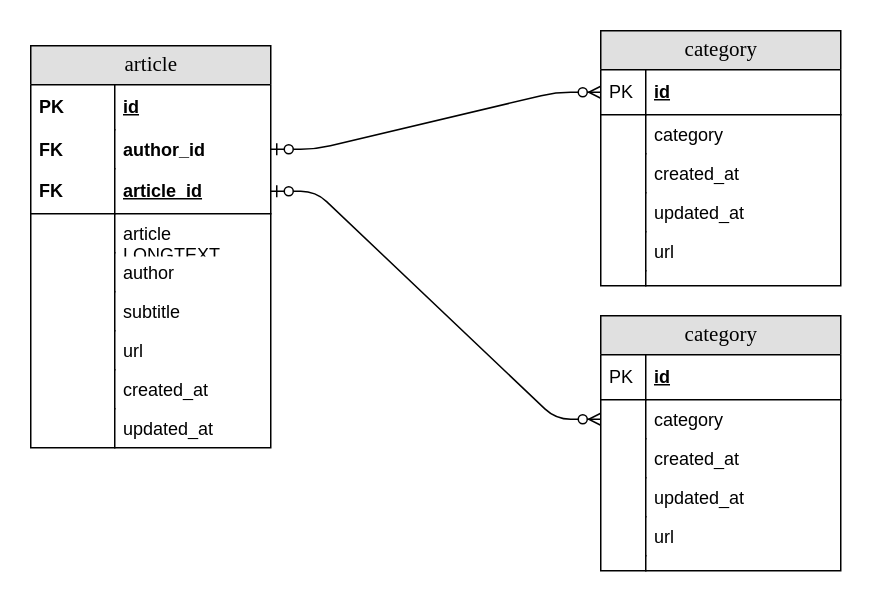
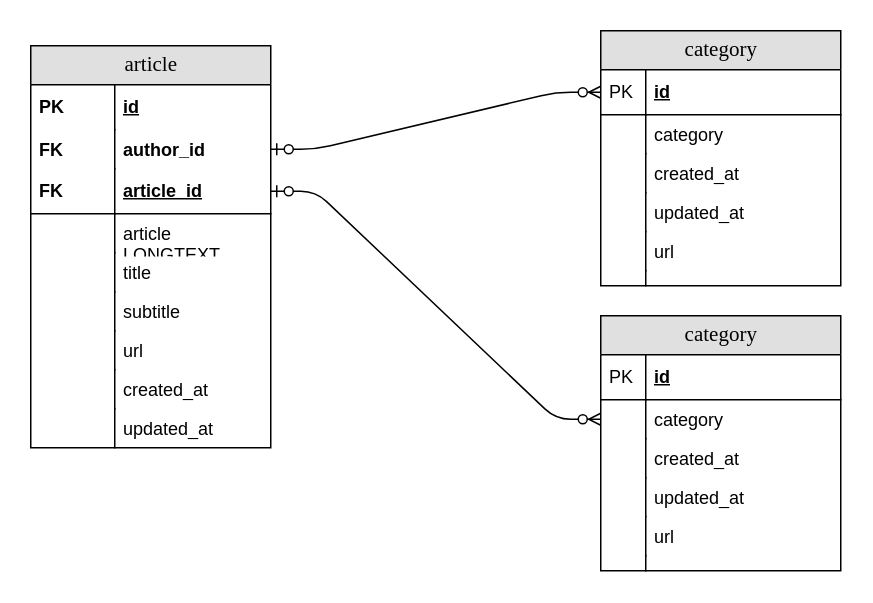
node "author": label "author" -> "title"
